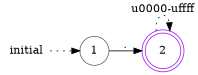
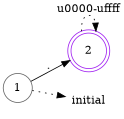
edge "initial" -> "1": reversed
